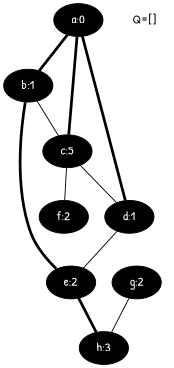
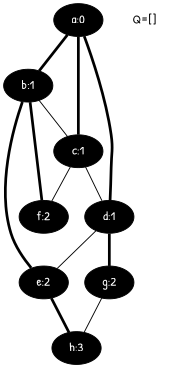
edge "b:1" -- "f:2": added
node "c:5": label "c:5" -> "c:1"
edge "d:1" -- "g:2": added
